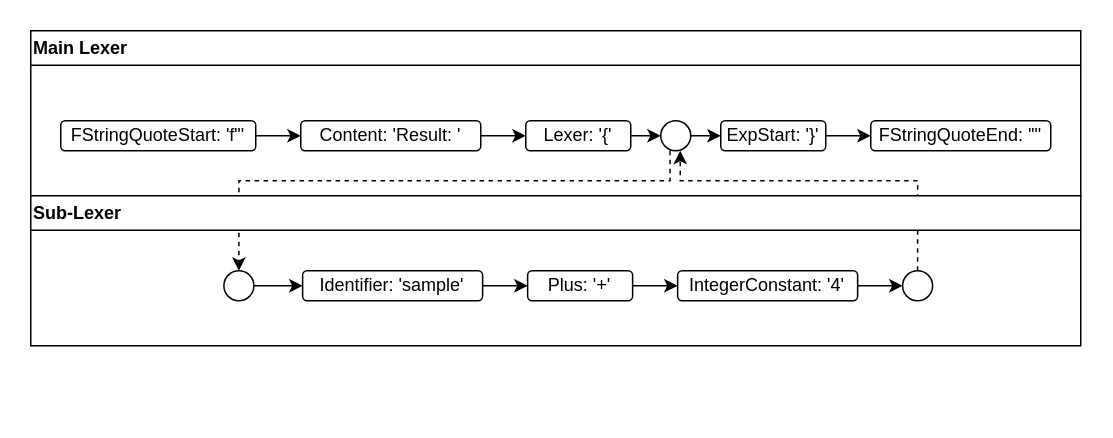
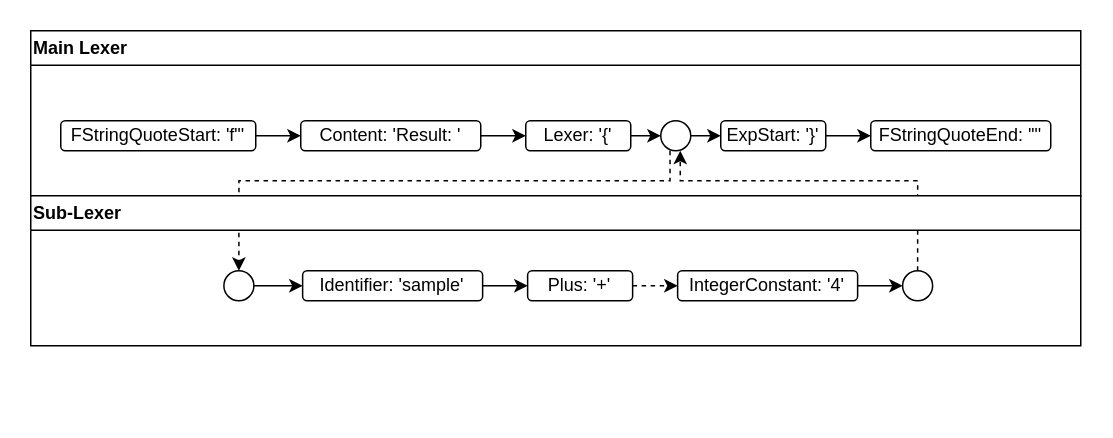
edge "Plus: '+'" -> "IntegerConstant: '4'": style solid -> dashed
